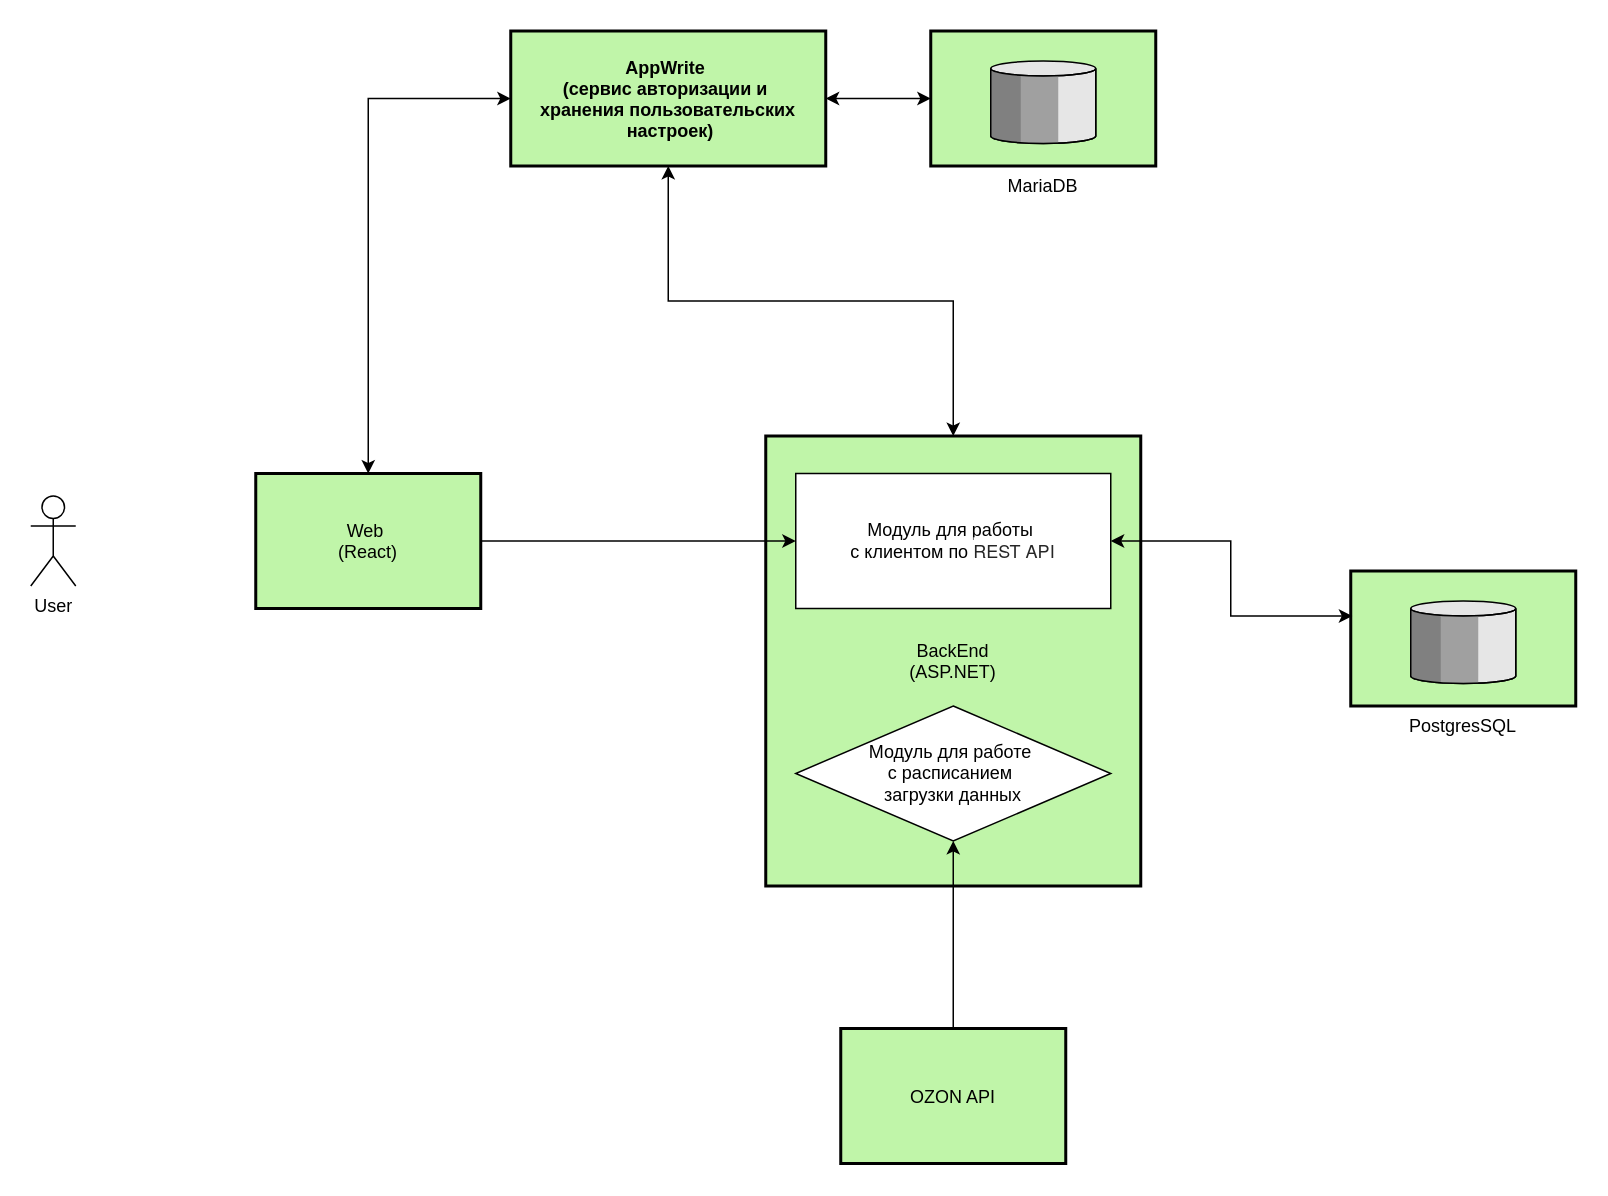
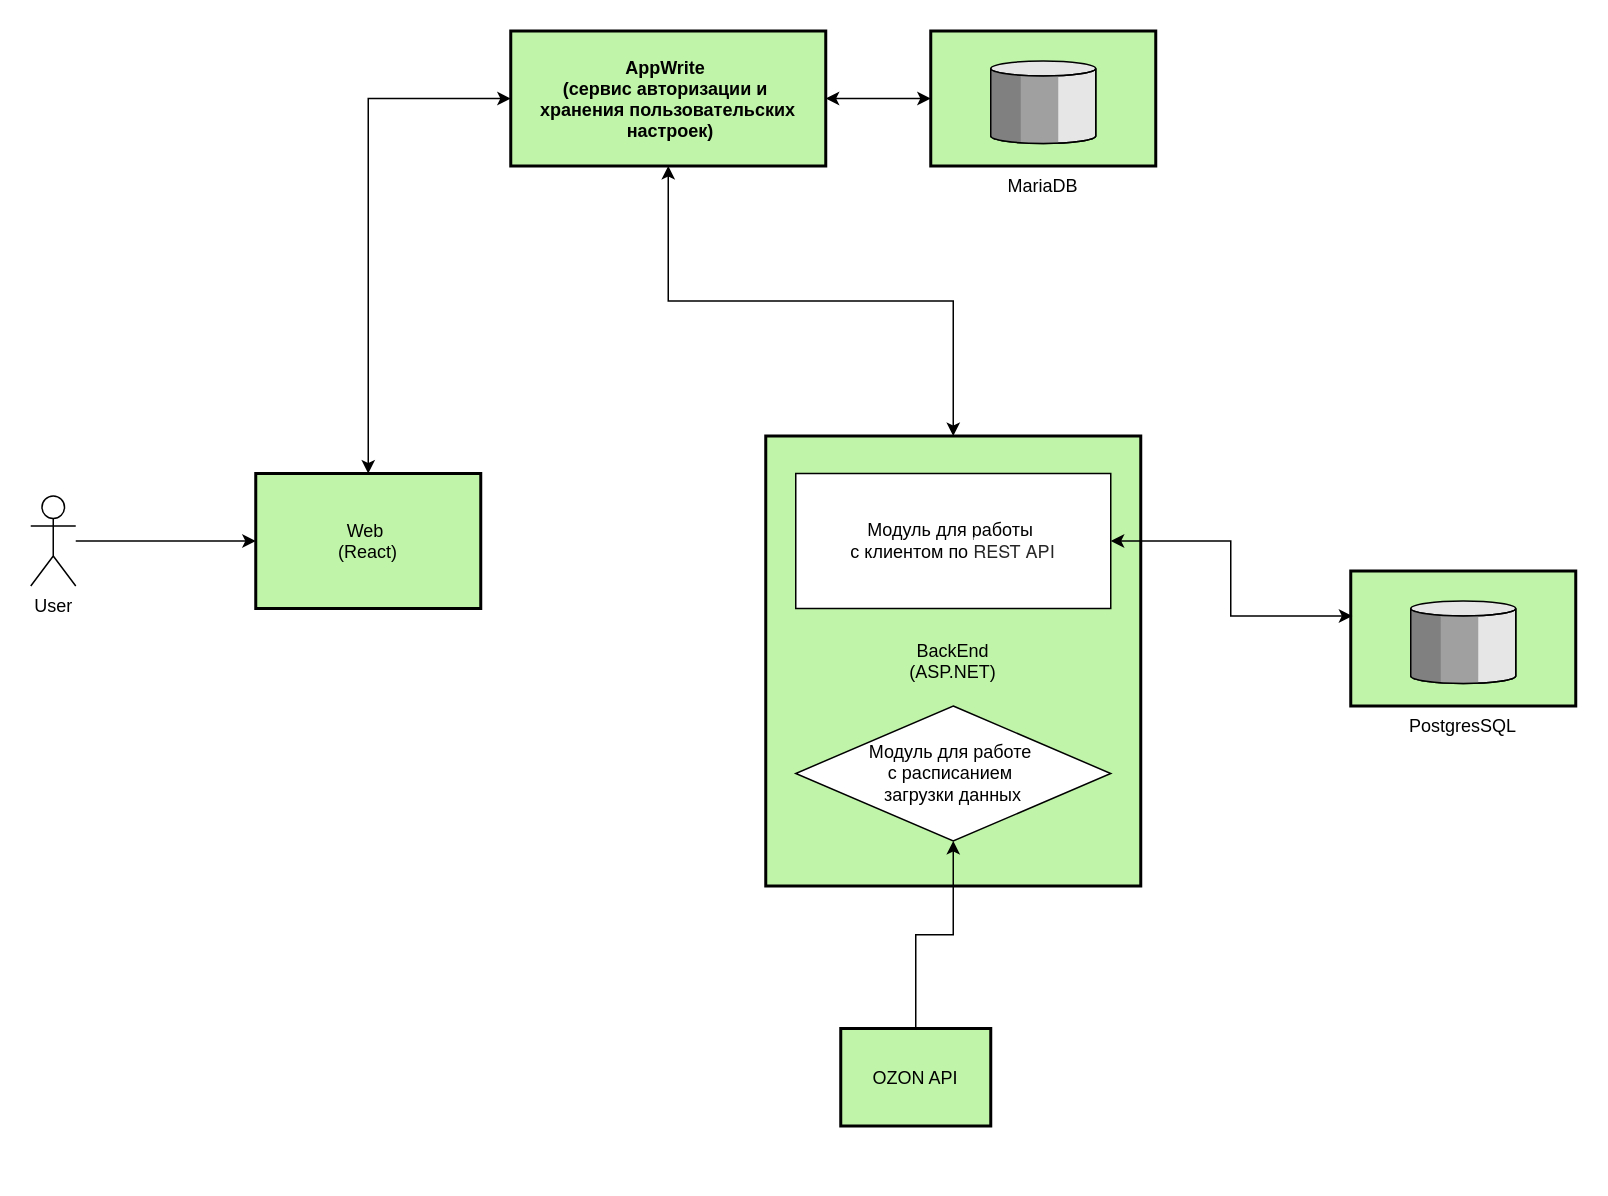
edge "User" -> "Web (React)": added
edge "Web (React)" -> "Модуль для работы с клиентом по REST API": removed
node "OZON API": size 225x135 -> 150x98
